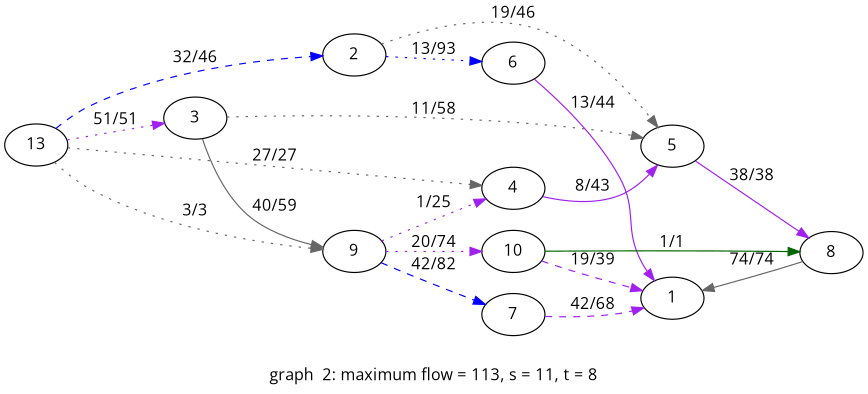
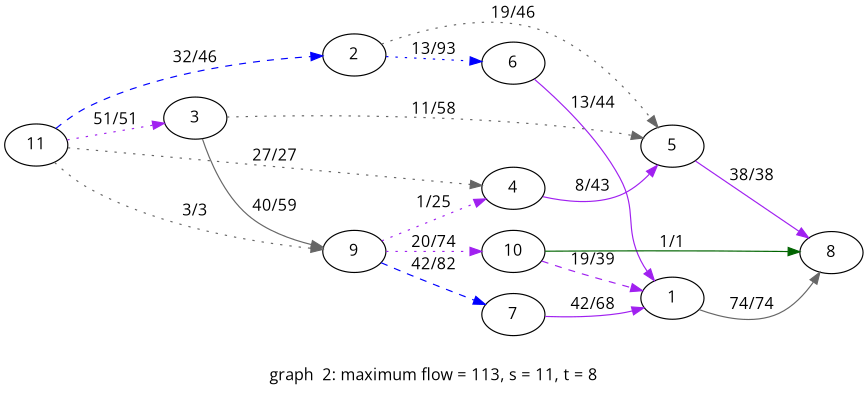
node "13": label "13" -> "11"
edge "8" -> "1": reversed
edge "7" -> "1": style dashed -> solid
